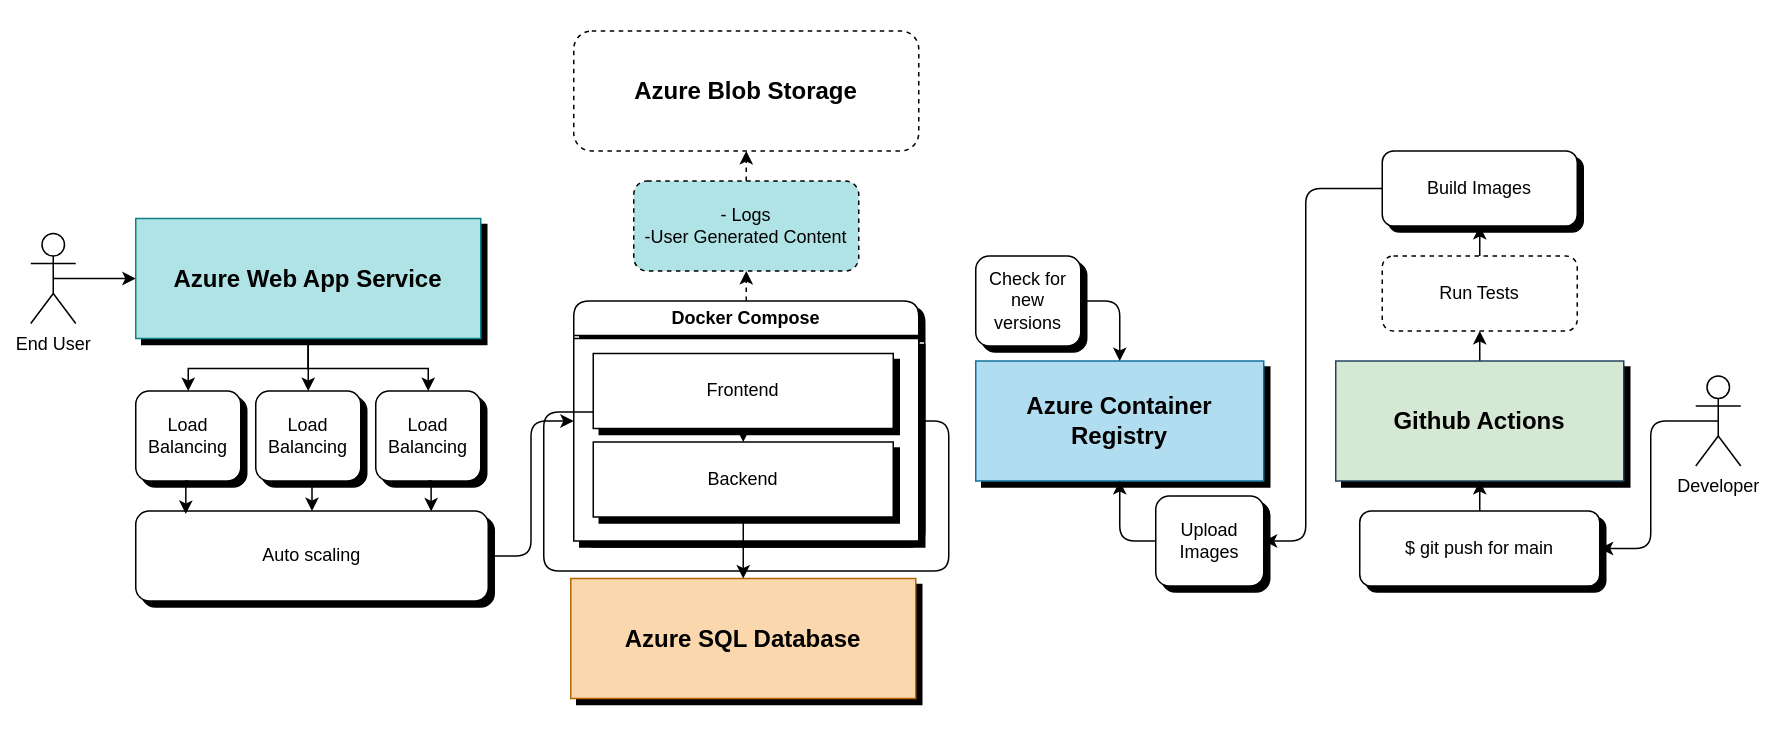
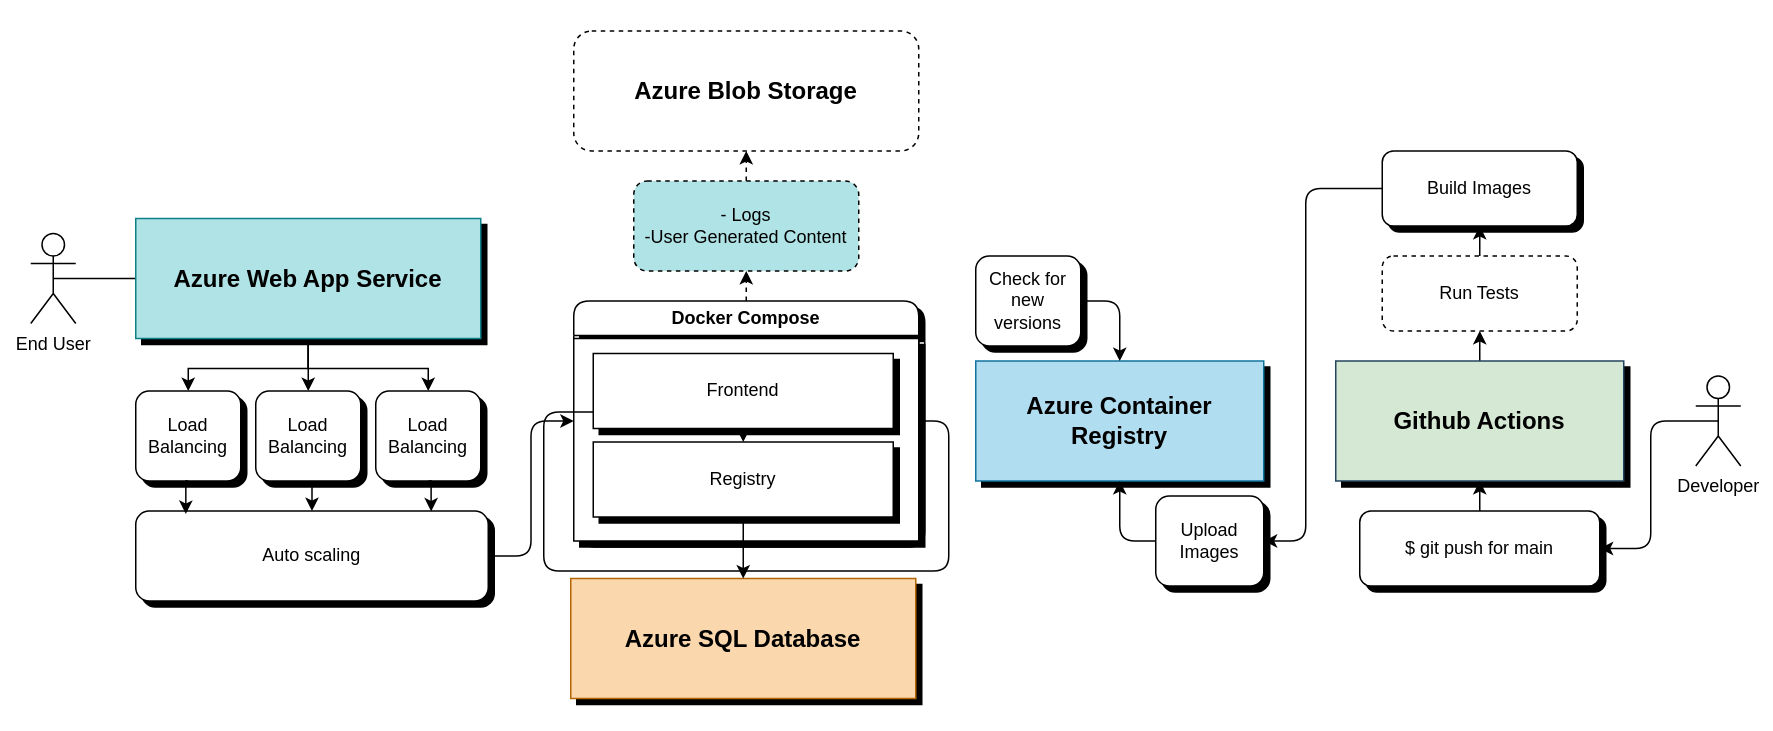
edge "End User" -> "Azure Web App Service": arrowhead classic -> none
node "Backend": label "Backend" -> "Registry"
